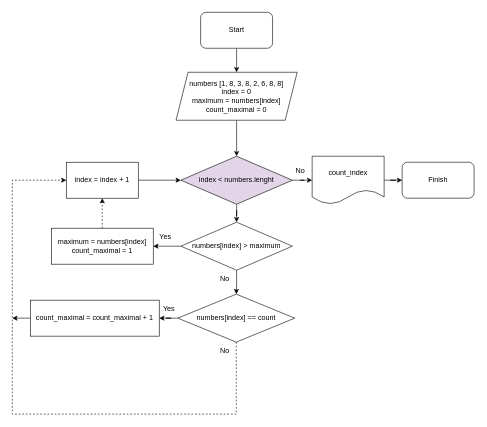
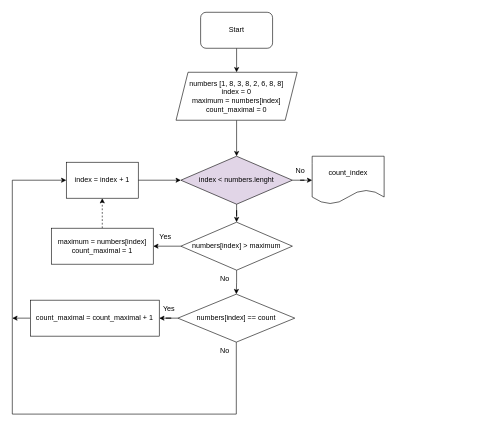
edge "count_index" -> "Finish": removed
node "Finish": removed
edge "numbers[index] == count" -> "index = index + 1": style dashed -> solid
